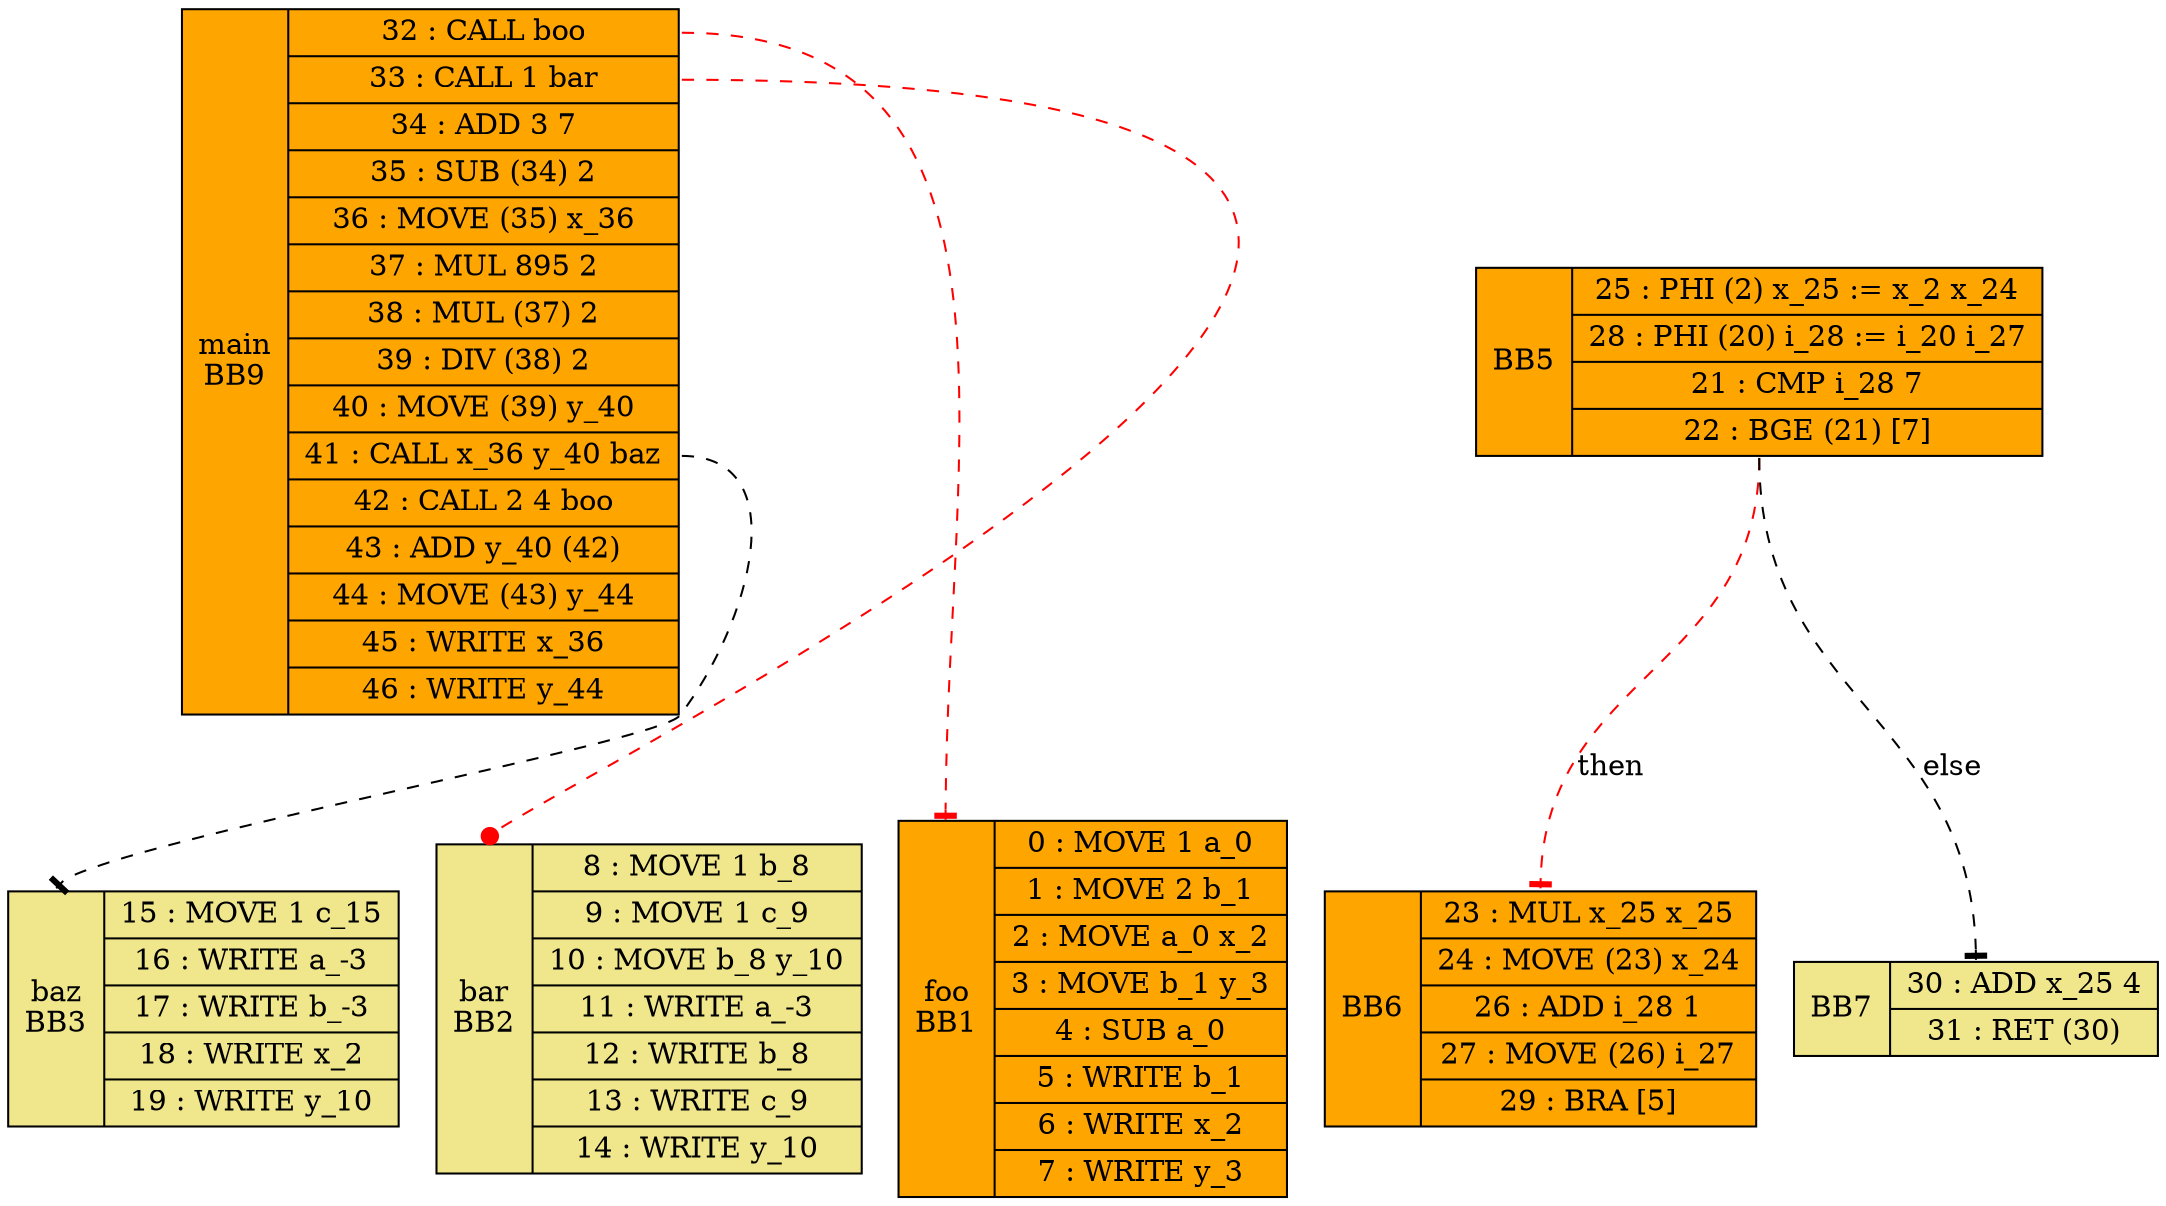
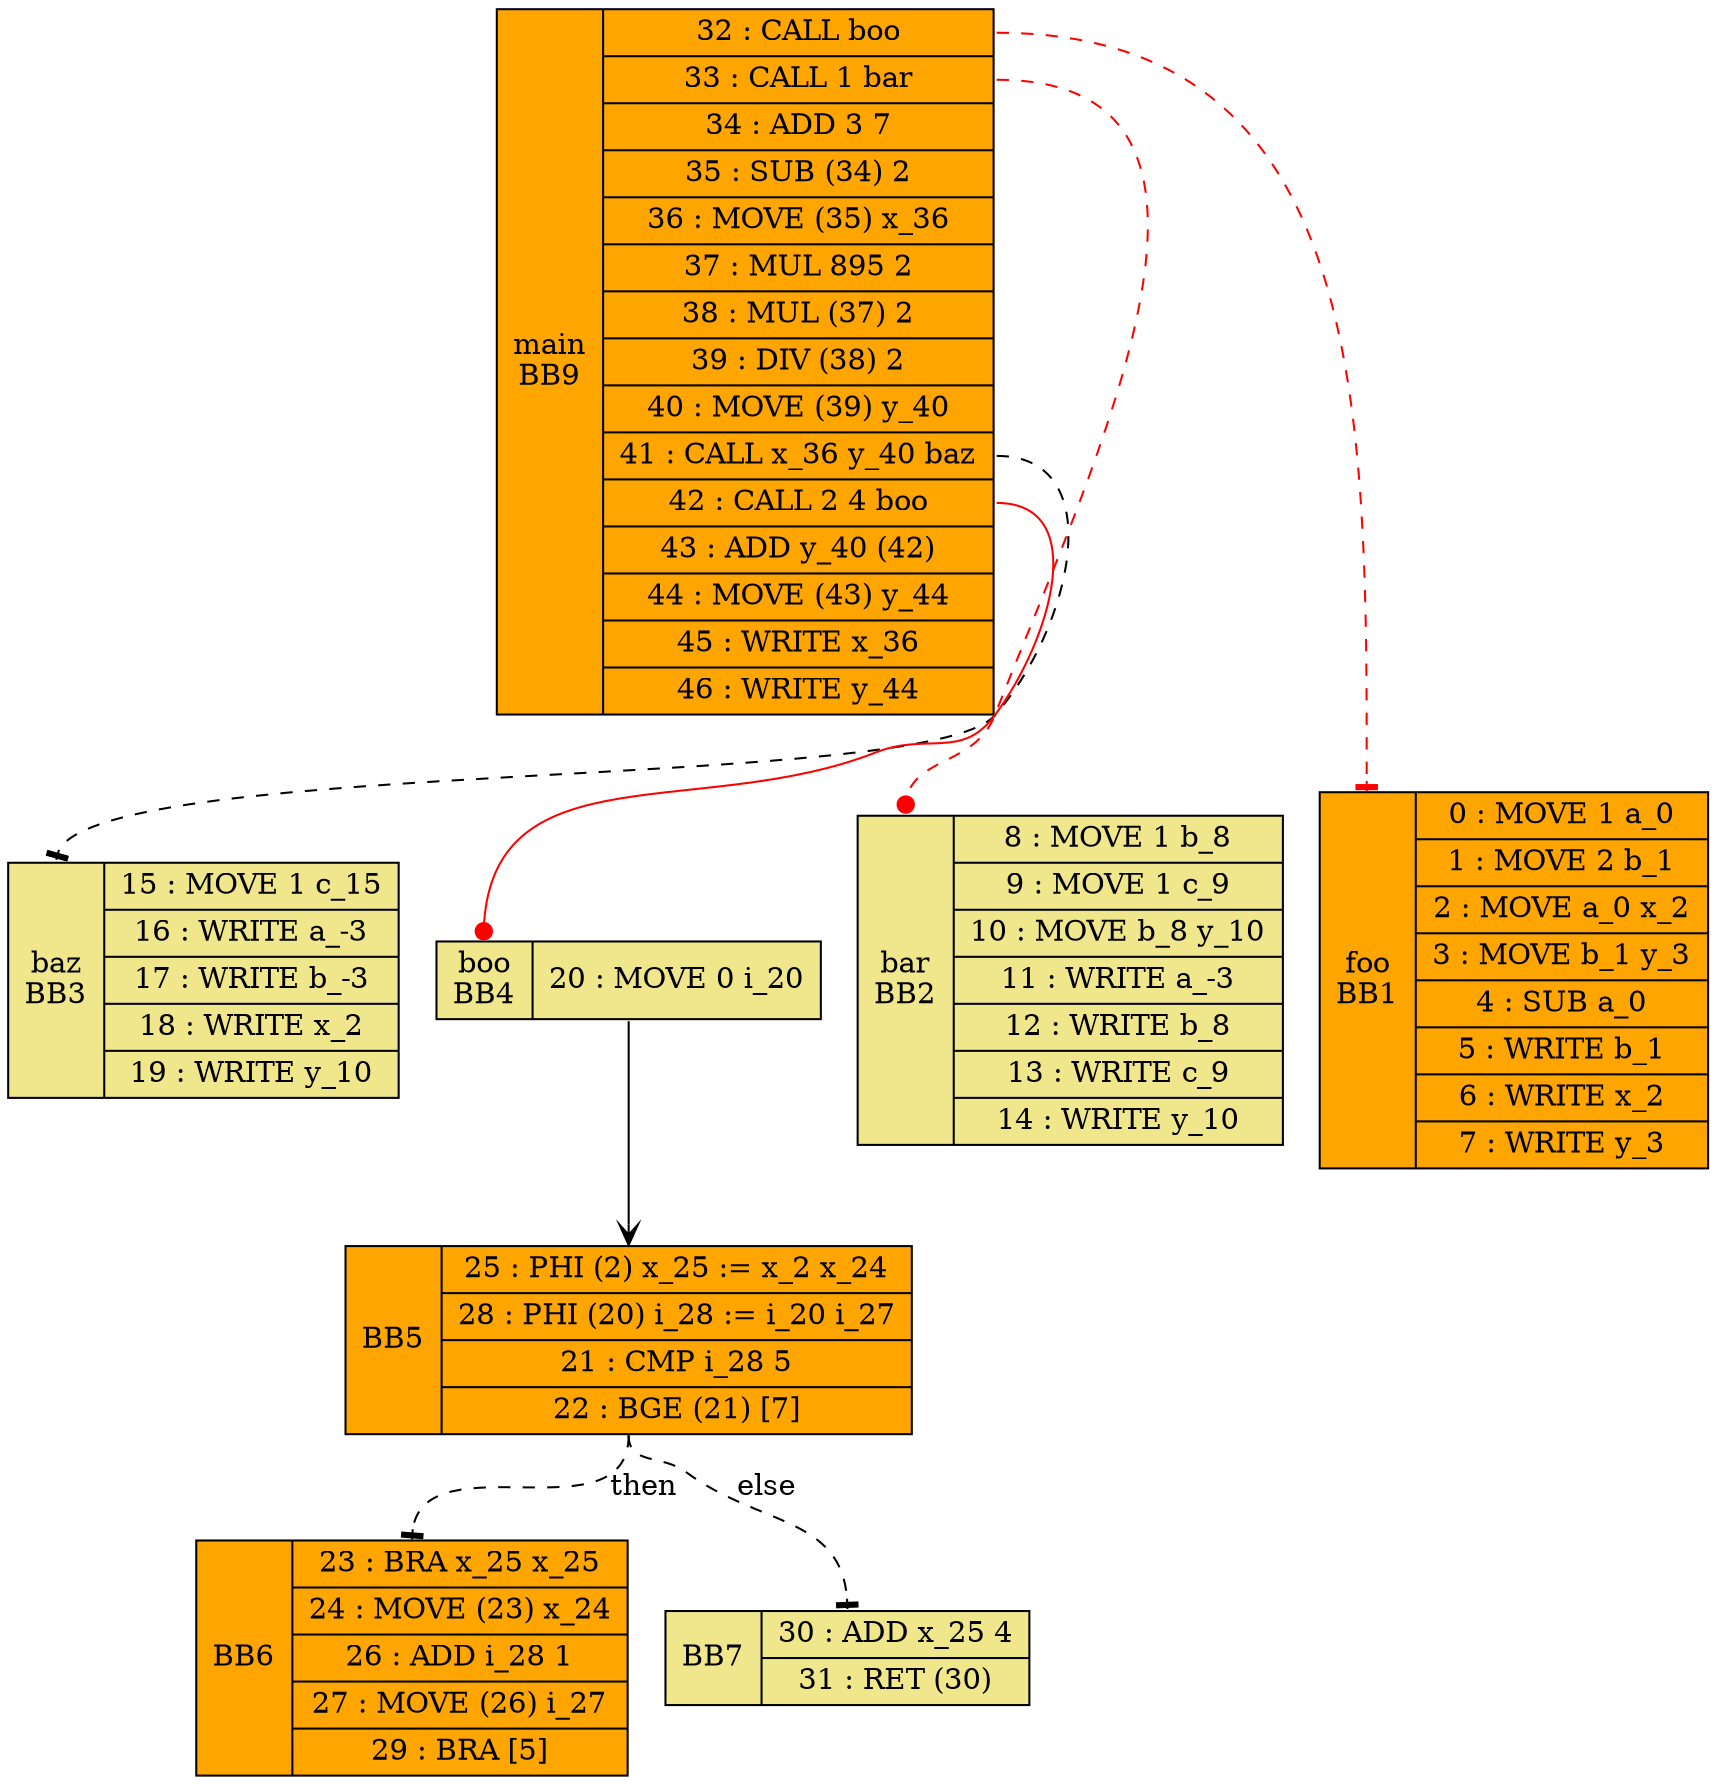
node "BB5": text "21 : CMP i_28 7" -> "21 : CMP i_28 5"
edge "BB5" -> "BB6": color red -> black
node "BB6": text "23 : MUL x_25 x_25" -> "23 : BRA x_25 x_25"
node "boo": added
